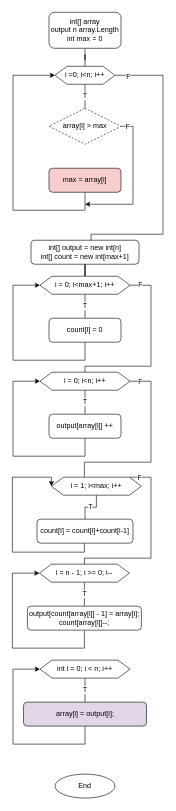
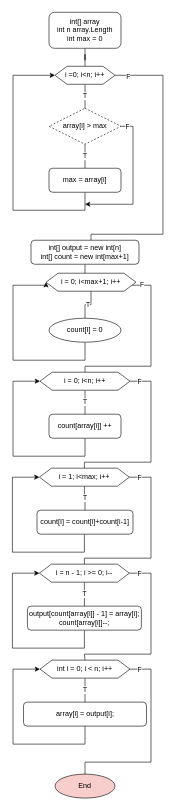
node "int[] array output n array.Length int max = 0": label "int[] array output n array.Length int max = 0" -> "int[] array int n array.Length int max = 0"
edge "array[i] > max" -- "max = array[i]": added, label "T"
node "max = array[i]": fillcolor #f8cecc -> #ffffff
node "i = 0; i<max+1; i++": moved (85, 285) -> (91, 282)
node "count[I] = 0": shape rounded rectangle -> ellipse
node "output[array[i]] ++": label "output[array[i]] ++" -> "count[array[i]] ++"
node "i = 1; i<max; i++": moved (96, 486) -> (84, 477)
node "count[I] = count[i]+count[i-1]": moved (85, 531) -> (85, 522)
edge "i = n - 1; i >= 0; i--" -- "int i = 0; i < n; i++": added, label "F"
edge "int i = 0; i < n; i++" -- "End": added, label "F"
node "array[i] = output[i];": fillcolor #e1d5e7 -> #ffffff
node "End": fillcolor #ffffff -> #f8cecc
